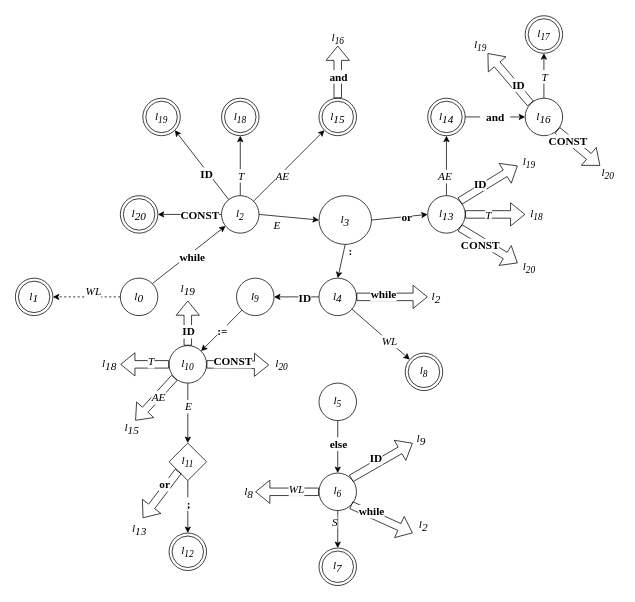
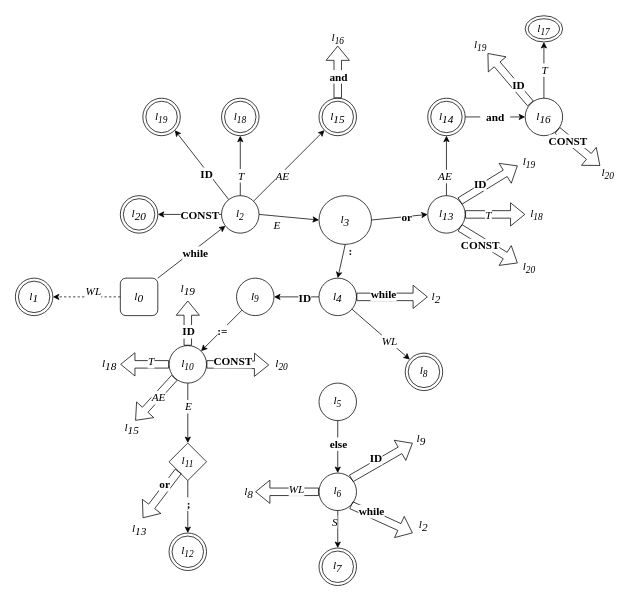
node "l17": size 38x38 -> 38x26
node "l0": shape ellipse -> rounded rectangle
